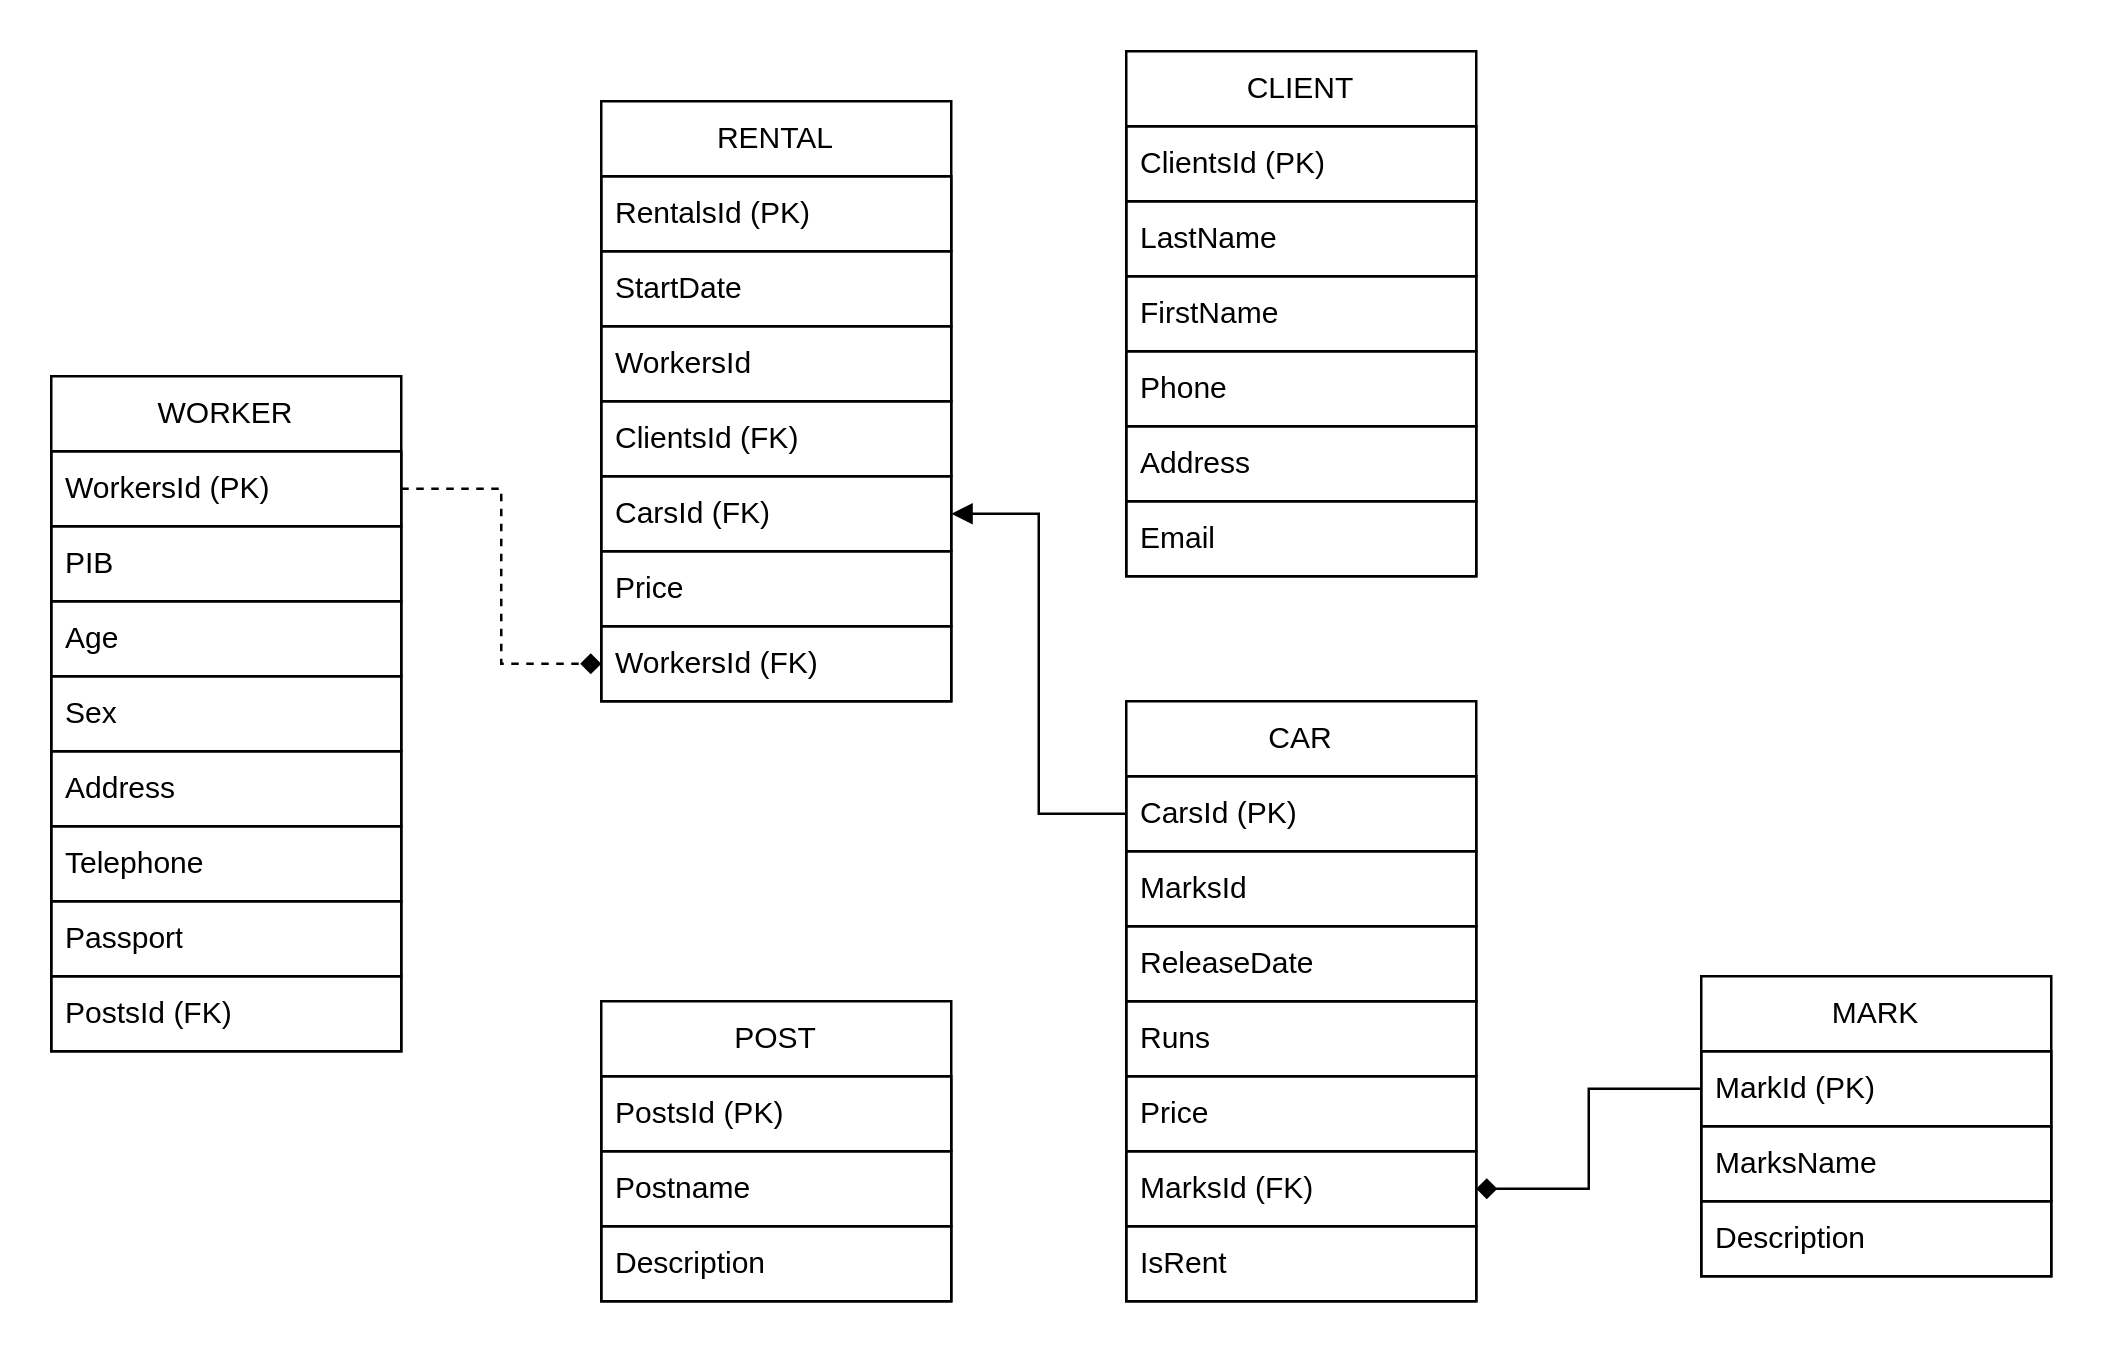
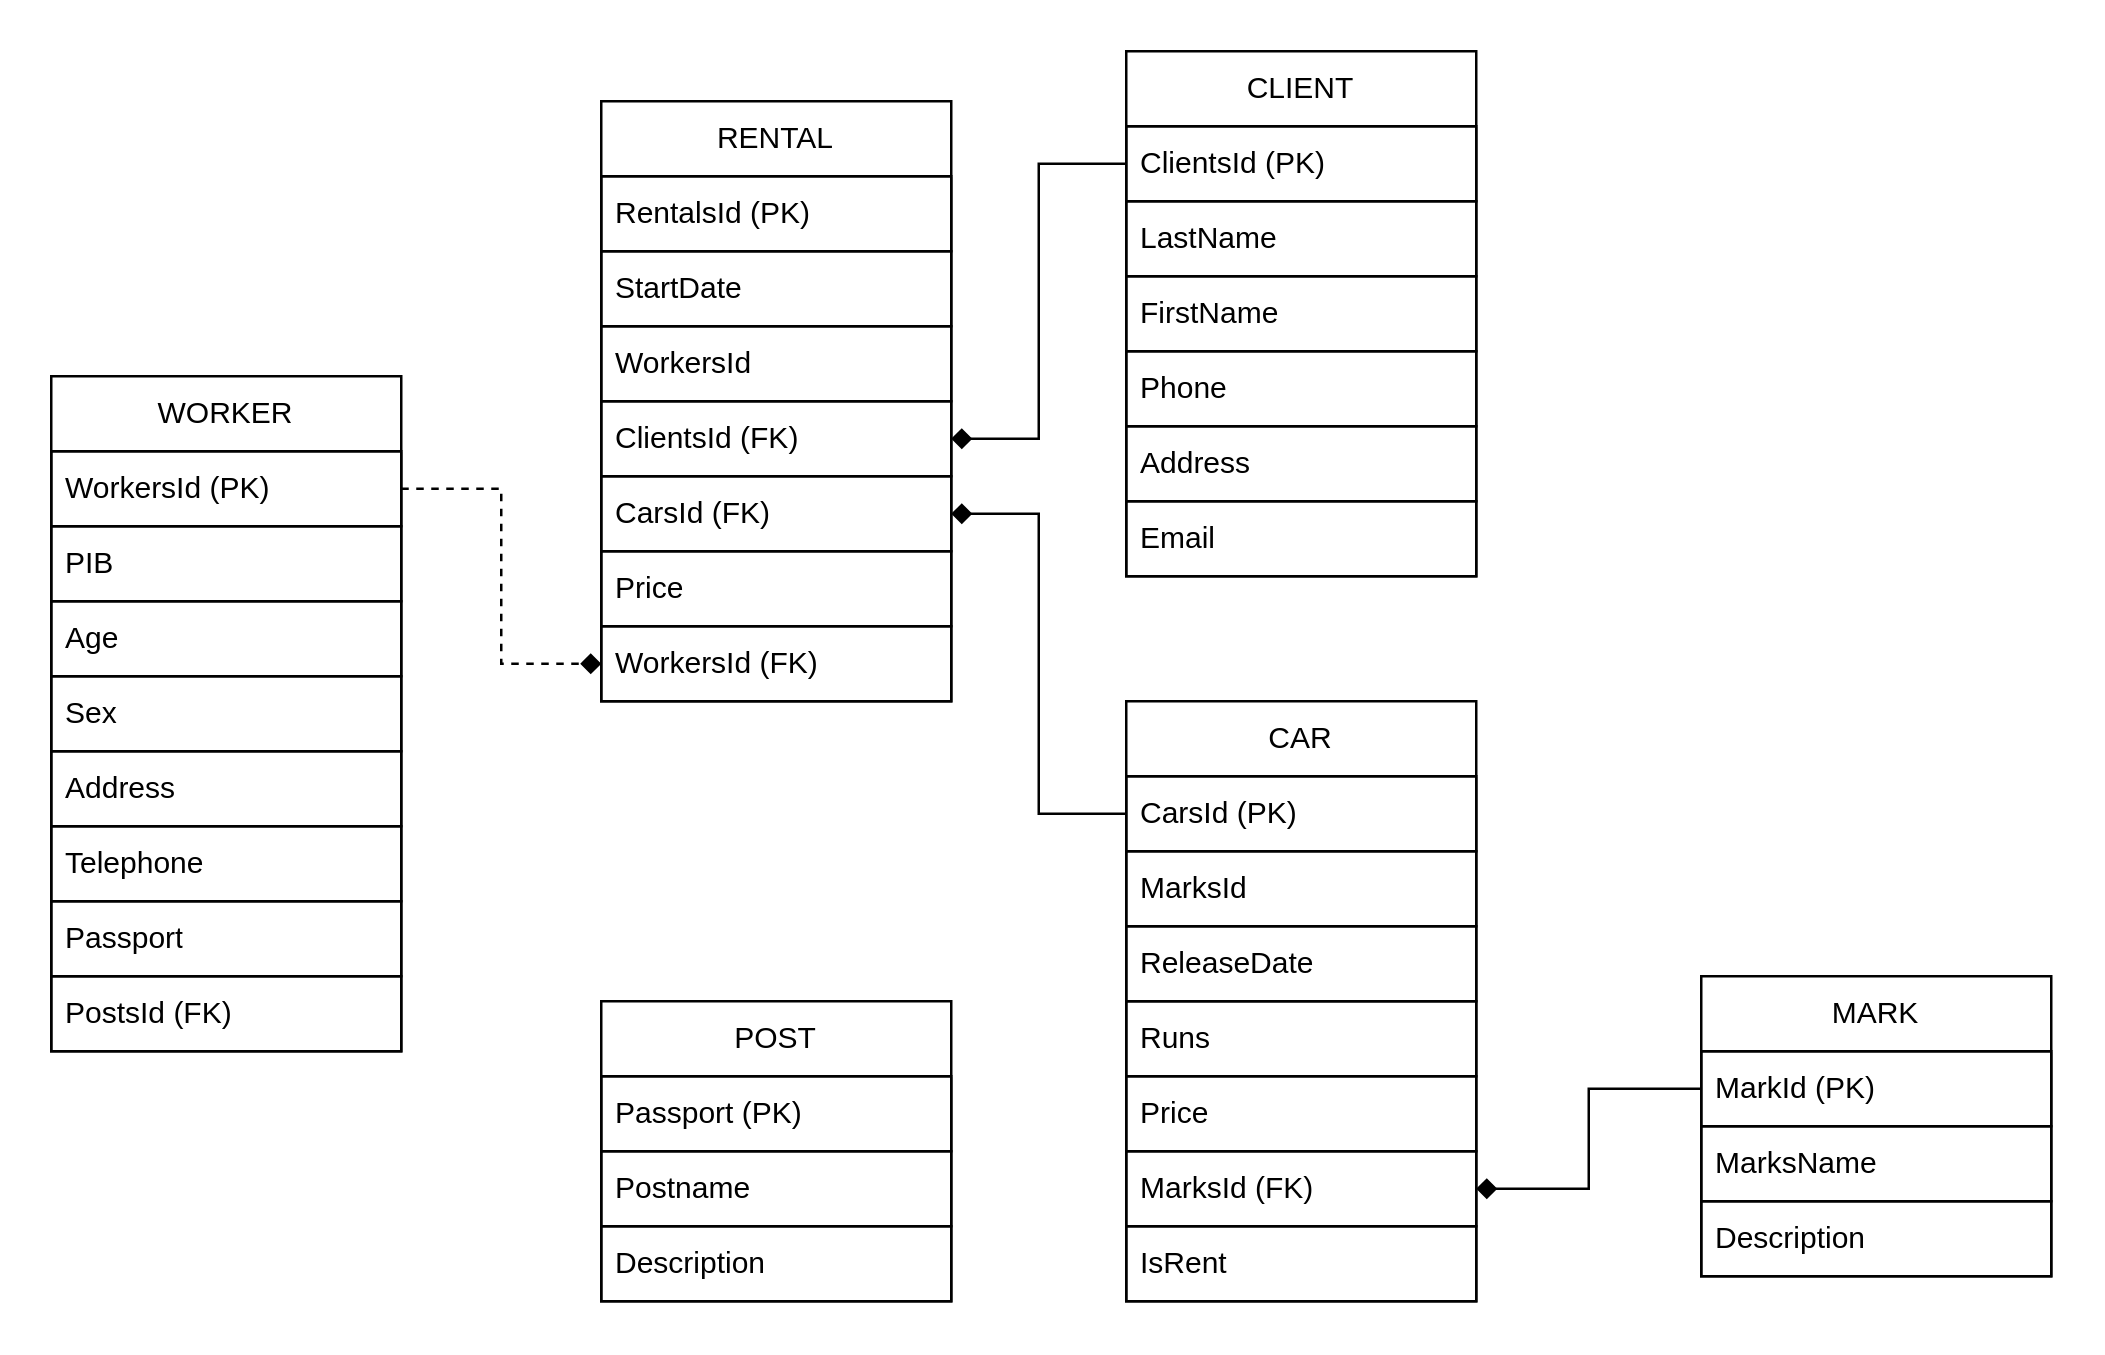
edge "ClientsId (PK)" -> "ClientsId (FK)": added
edge "CarsId (PK)" -> "CarsId (FK)": arrowhead block -> diamond
node "PostsId (PK)": label "PostsId (PK)" -> "Passport (PK)"
